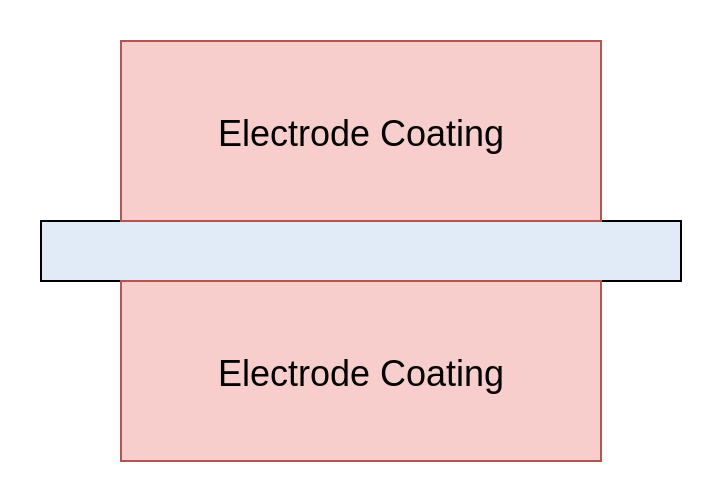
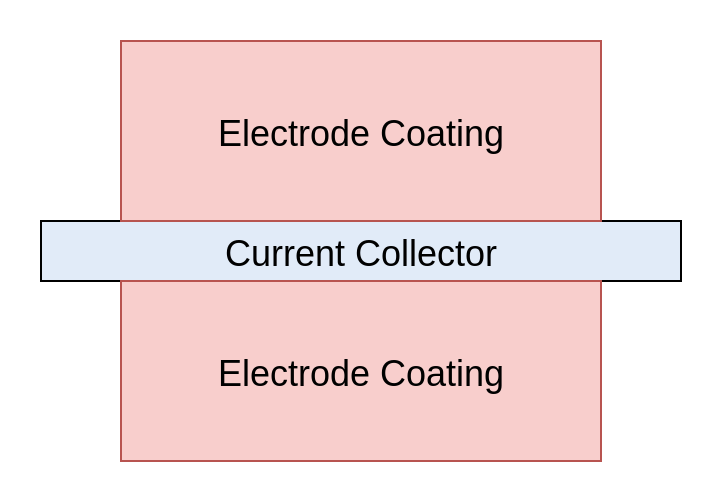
node "Current Collector": added
